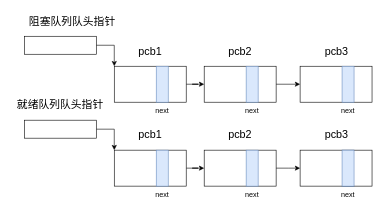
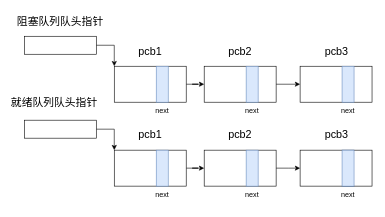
node "阻塞队列队头指针": moved (72, 21) -> (60, 21)
node "就绪队列队头指针": moved (60, 105) -> (54, 102)
